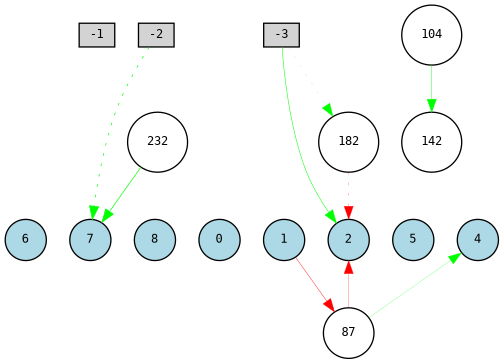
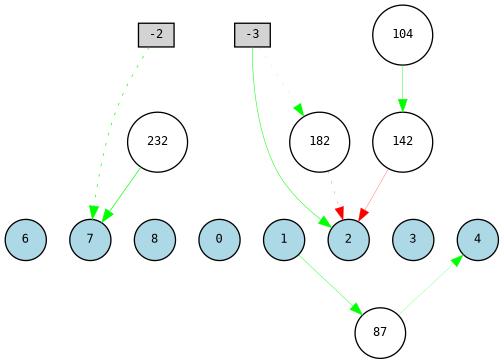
node "-1": removed
node "5": label "5" -> "3"
edge "1" -> "87": color red -> green
edge "87" -> "2": now "142" -> "2"
